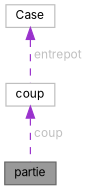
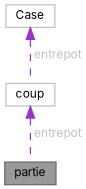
edge "partie" -> "coup": label " coup" -> " entrepot"
